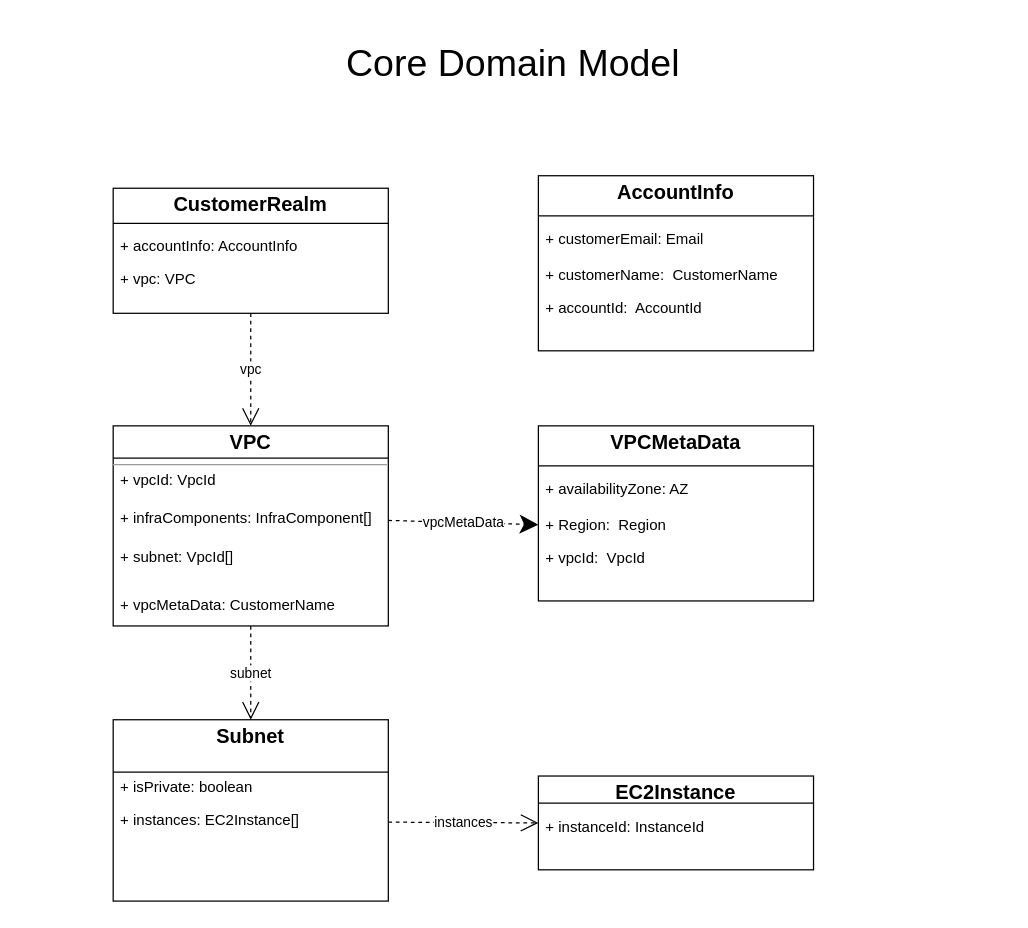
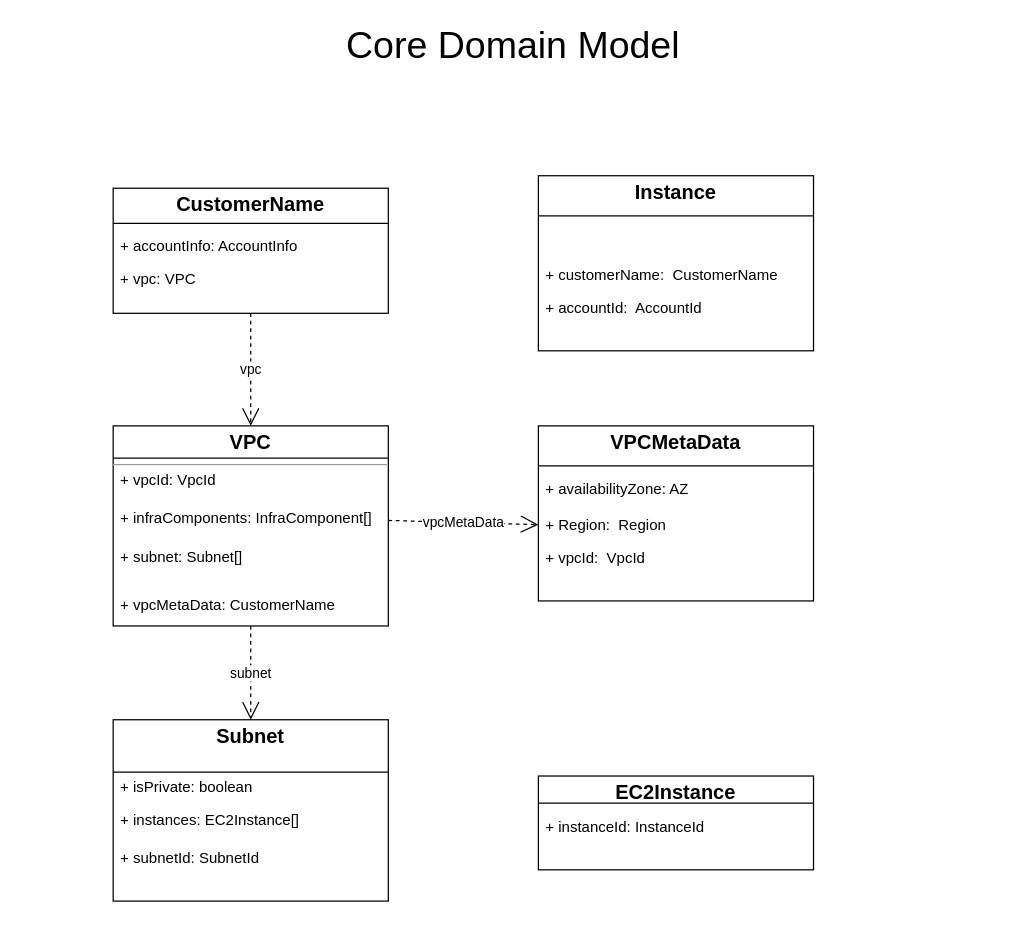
node "Core Domain Model": moved (513, 63) -> (513, 44)
node "AccountInfo": label "AccountInfo" -> "Instance"
node "CustomerRealm": label "CustomerRealm" -> "CustomerName"
node "+ customerEmail: Email": removed
edge "+ infraComponents: InfraComponent[]" -> "+ Region: Region": arrowhead classic -> open
node "+ subnet: VpcId[]": label "+ subnet: VpcId[]" -> "+ subnet: Subnet[]"
edge "+ instances: EC2Instance[]" -> "+ instanceId: InstanceId": removed, label "instances"
node "+ subnetId: SubnetId": added
